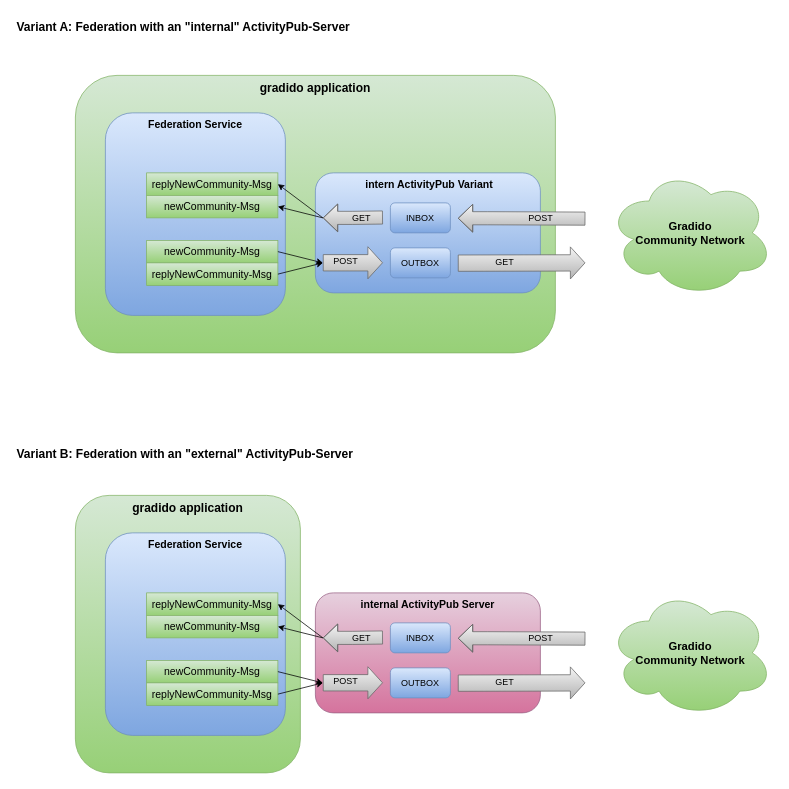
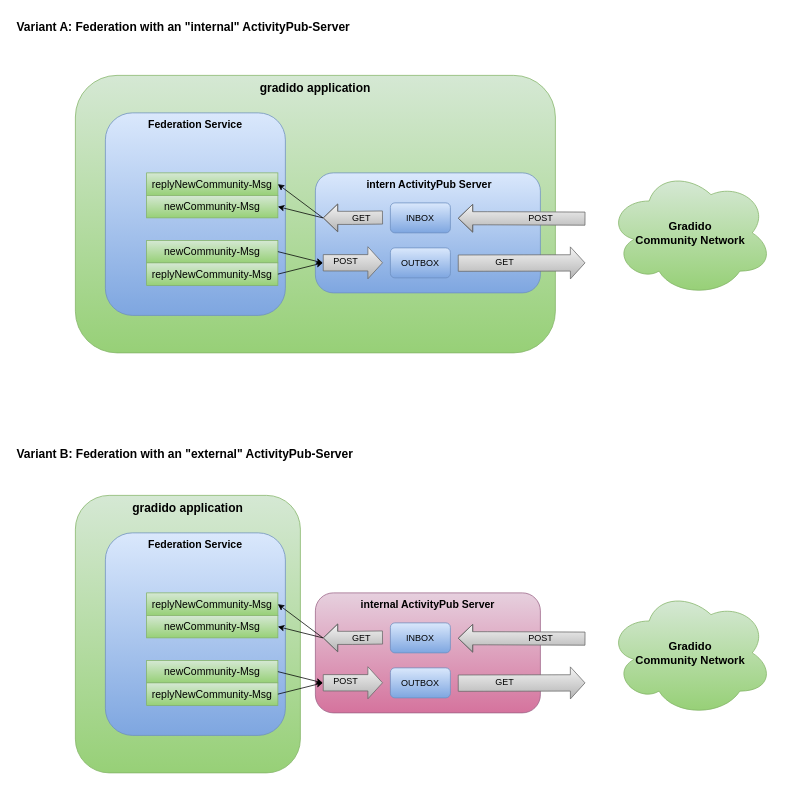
node "intern ActivityPub Variant": label "intern ActivityPub Variant" -> "intern ActivityPub Server"
